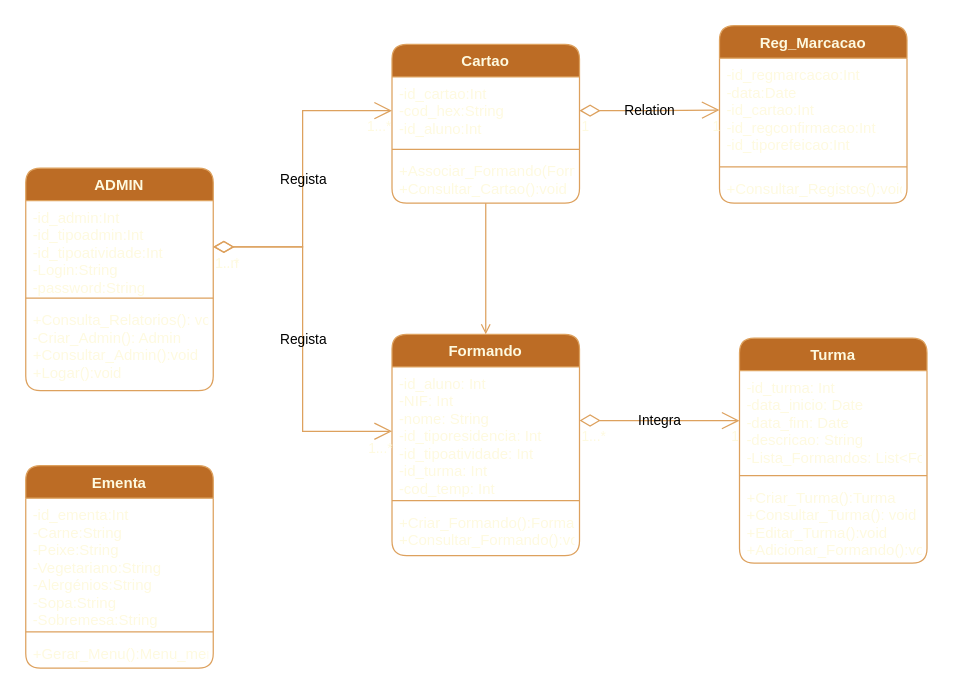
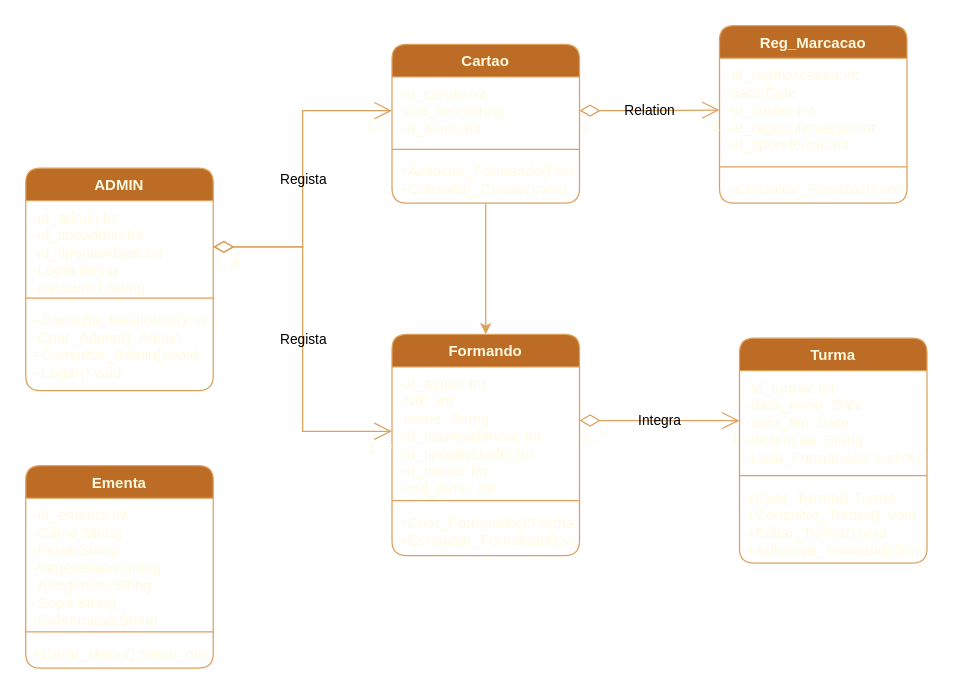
edge "Cartao" -> "Formando": arrowhead open -> classic
